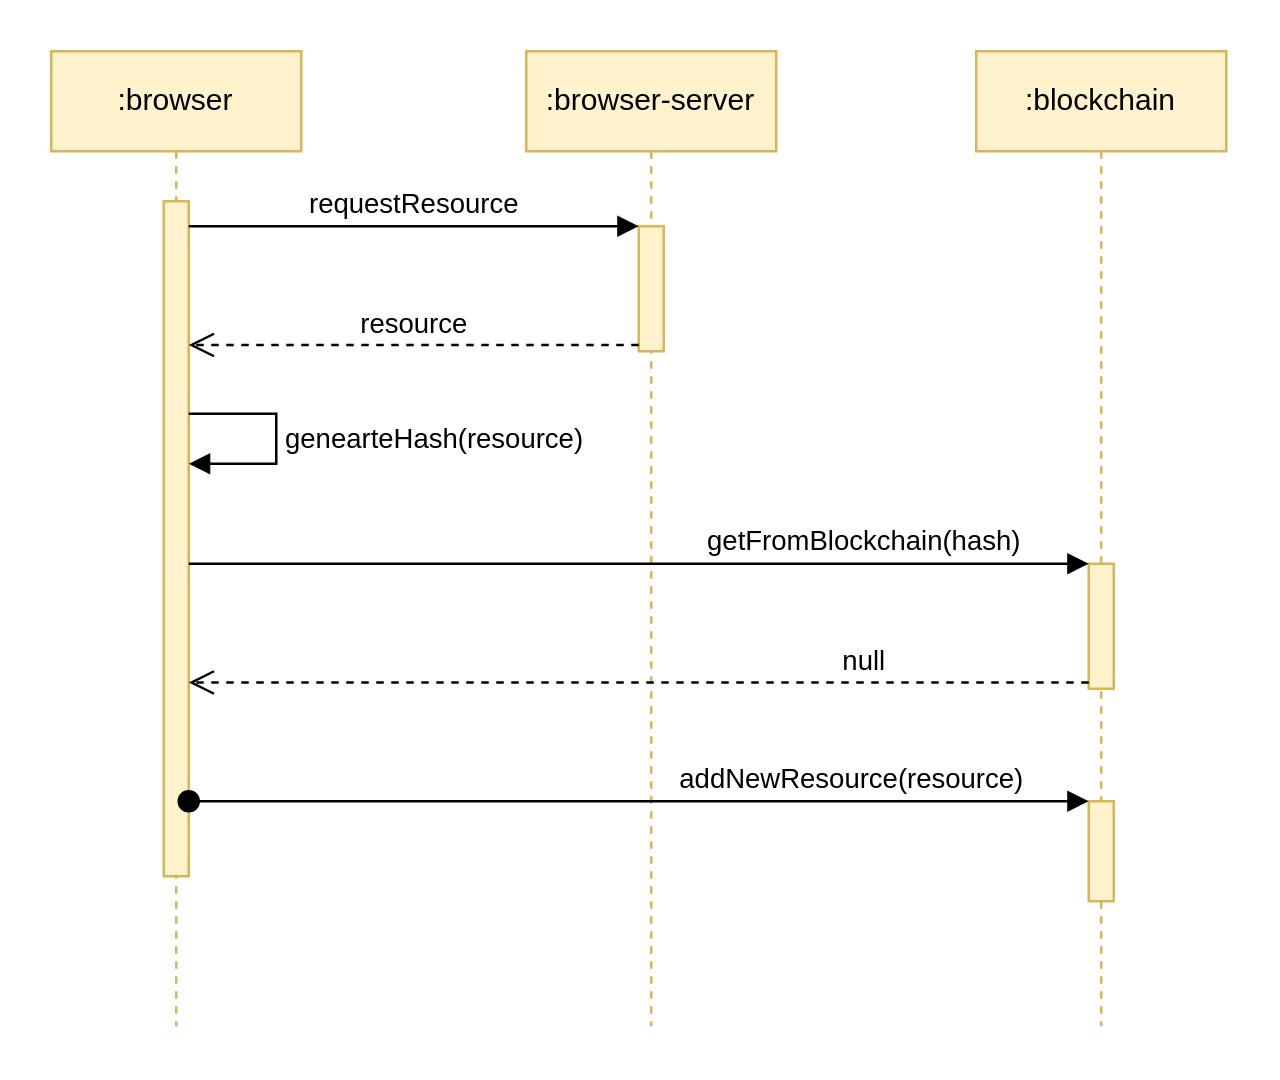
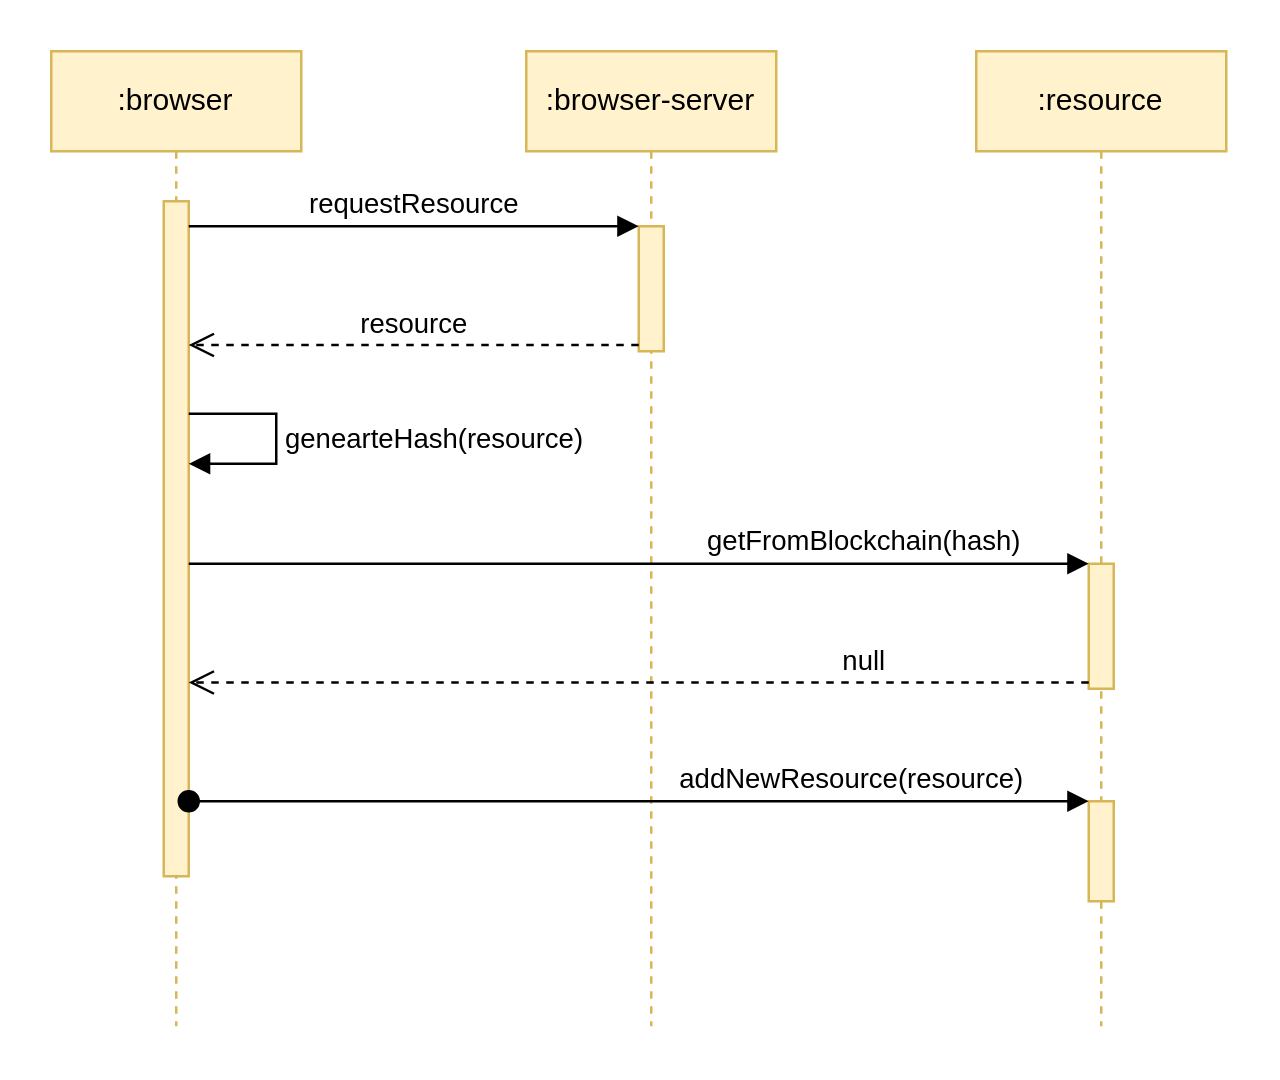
node ":blockchain": label ":blockchain" -> ":resource"
